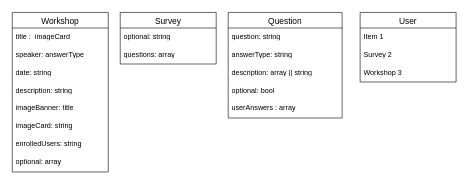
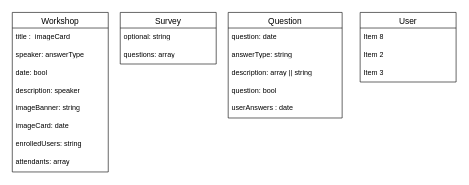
node "question: string": label "question: string" -> "question: date"
node "Item 1": label "Item 1" -> "Item 8"
node "Survey 2": label "Survey 2" -> "Item 2"
node "date: string": label "date: string" -> "date: bool"
node "Workshop 3": label "Workshop 3" -> "Item 3"
node "description: string": label "description: string" -> "description: speaker"
node "optional: bool": label "optional: bool" -> "question: bool"
node "imageBanner: title": label "imageBanner: title" -> "imageBanner: string"
node "userAnswers : array": label "userAnswers : array" -> "userAnswers : date"
node "imageCard: string": label "imageCard: string" -> "imageCard: date"
node "optional: array": label "optional: array" -> "attendants: array"
